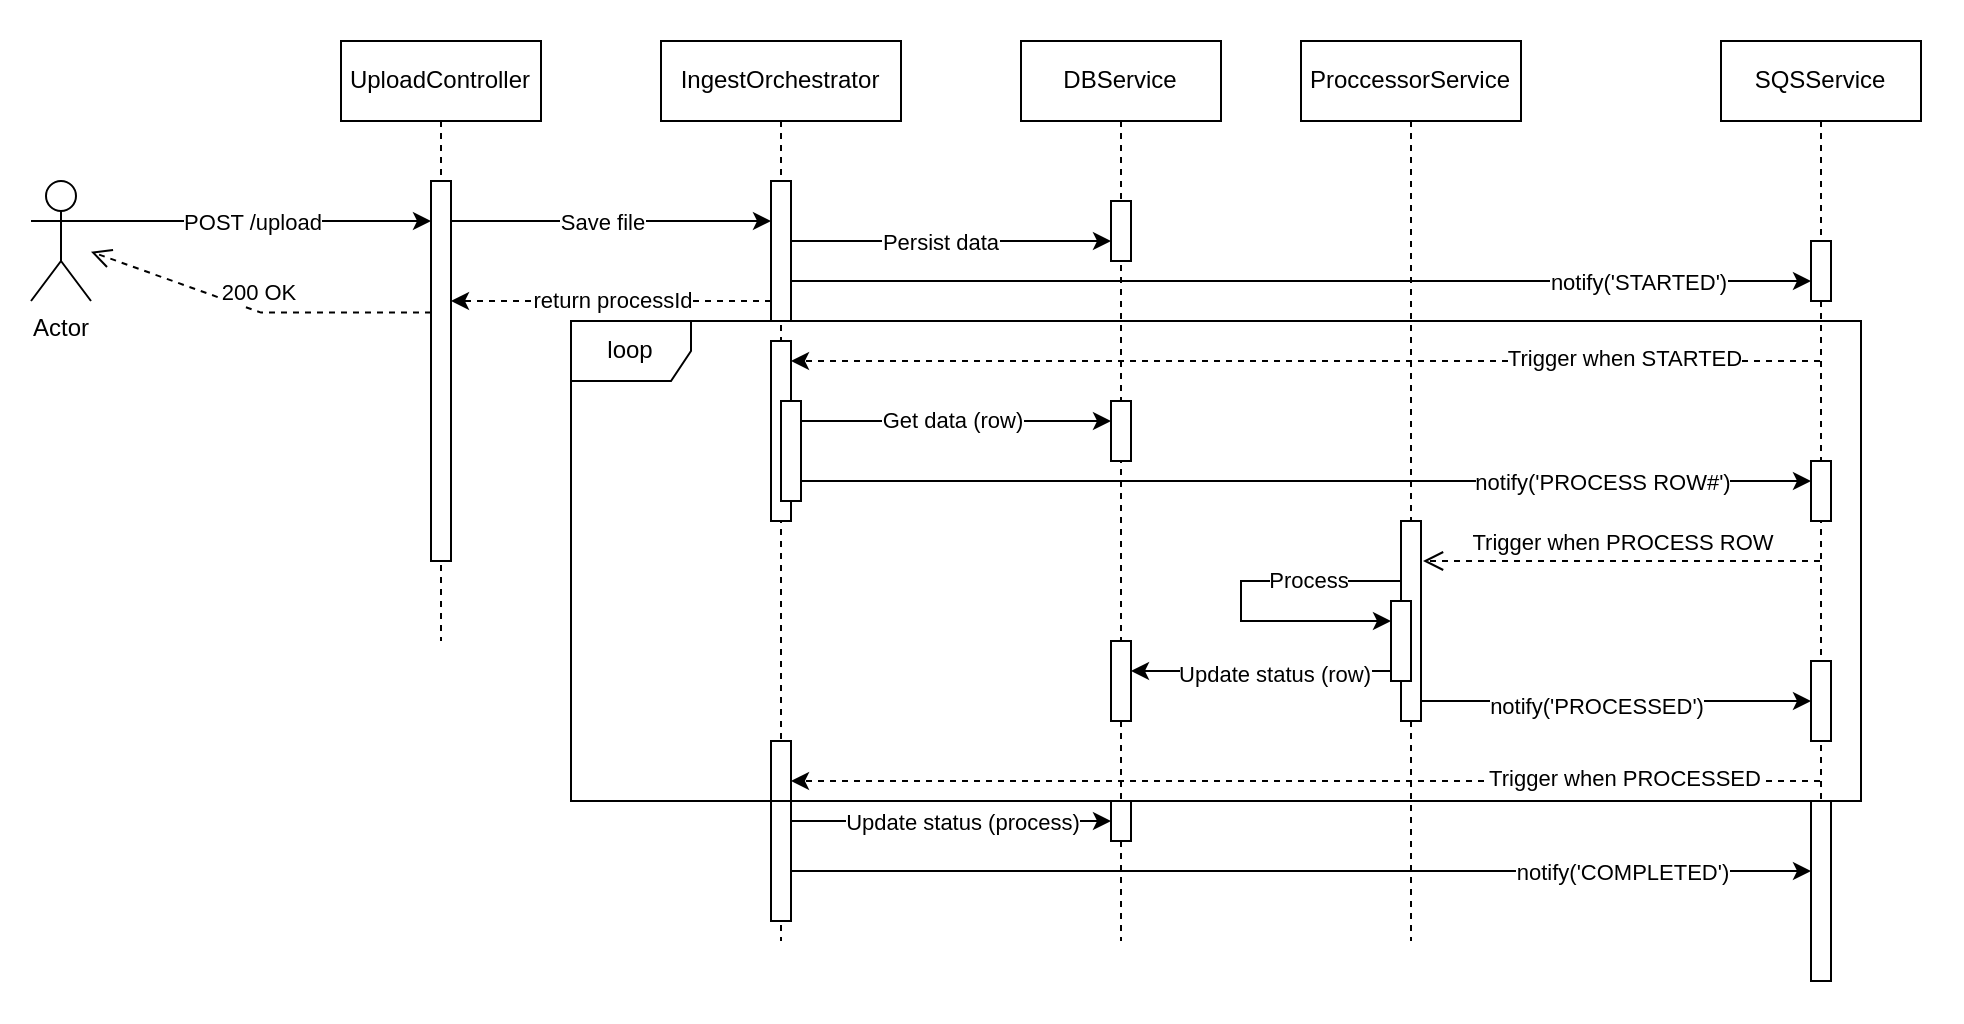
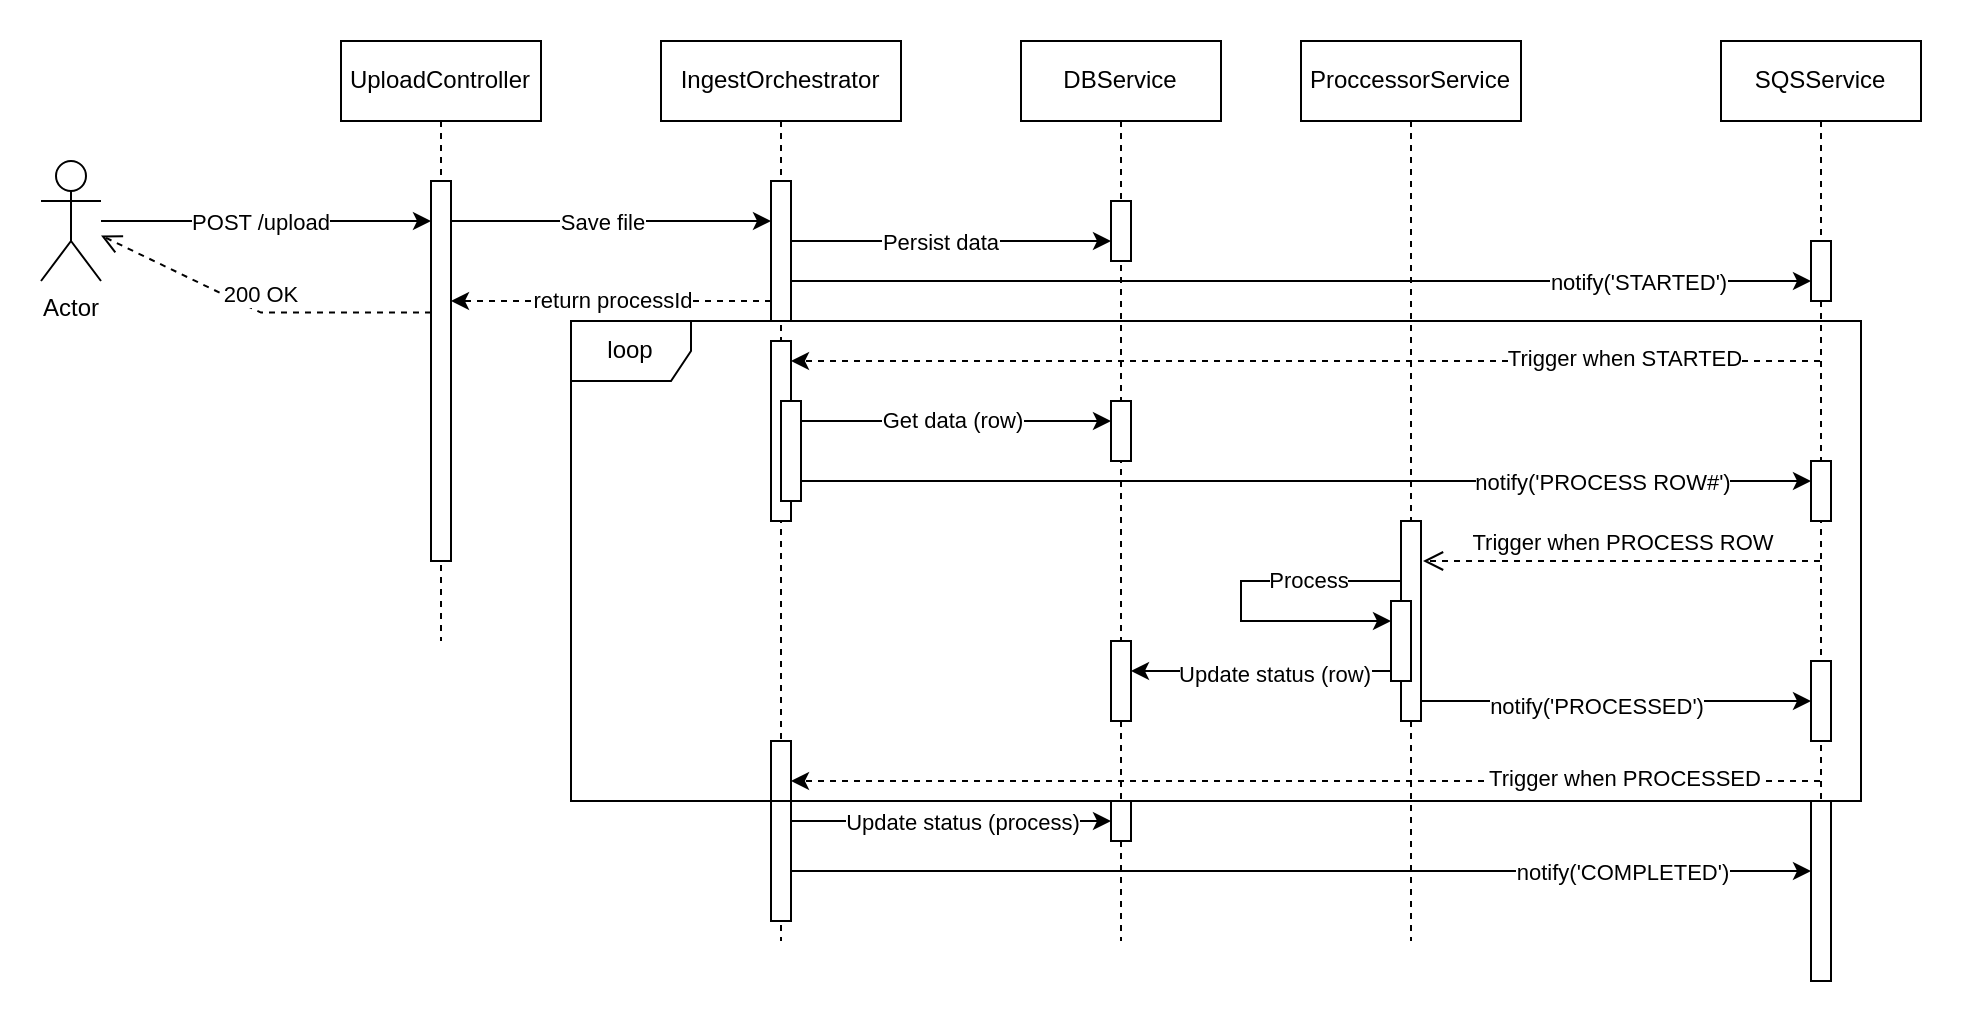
node "Actor": moved (61, 241) -> (71, 221)
